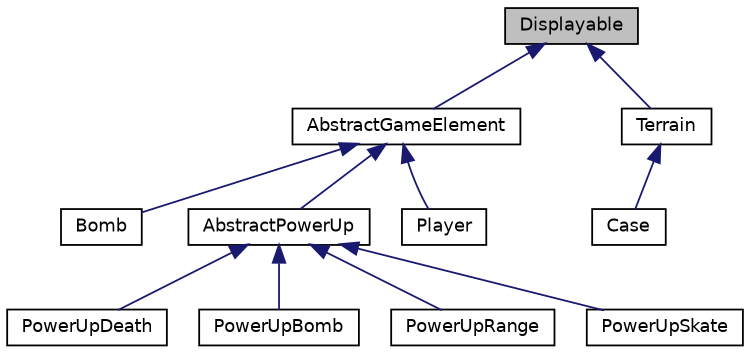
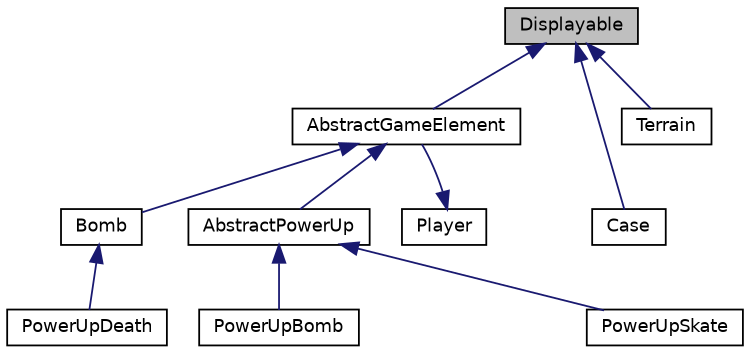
edge "Case" -> "Terrain": now "Case" -> "Displayable"
edge "Player" -> "AbstractGameElement": reversed
edge "PowerUpDeath" -> "AbstractPowerUp": now "PowerUpDeath" -> "Bomb"
node "PowerUpRange": removed
